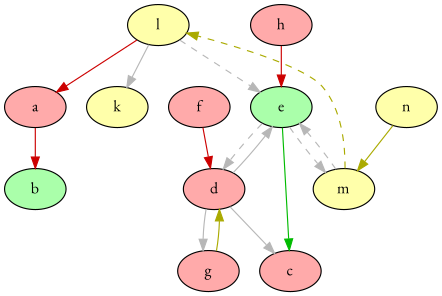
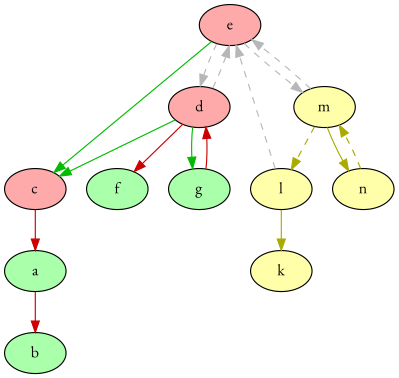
node "h": removed
edge "l" -> "k": color #b7b7b7 -> #aaaa00
edge "l" -> "a": now "c" -> "a"
node "a": fillcolor #ffaaaa -> #aaffaa
node "f": fillcolor #ffaaaa -> #aaffaa
node "e": fillcolor #aaffaa -> #ffaaaa
edge "f" -> "d": reversed
edge "m" -> "n": added
edge "n" -> "m": style solid -> dashed
edge "d" -> "e": style solid -> dashed
edge "d" -> "g": color #b7b7b7 -> #00bb00
edge "d" -> "c": color #b7b7b7 -> #00bb00
edge "g" -> "d": color #aaaa00 -> #cc0000
node "g": fillcolor #ffaaaa -> #aaffaa
